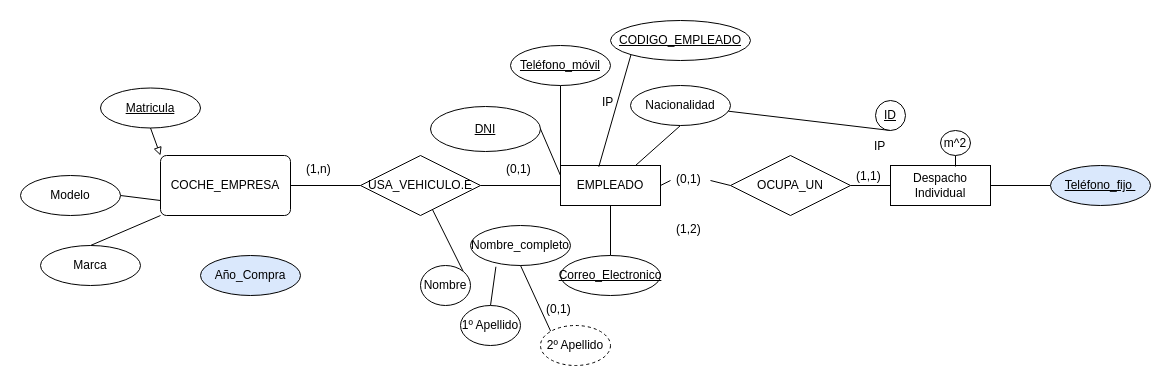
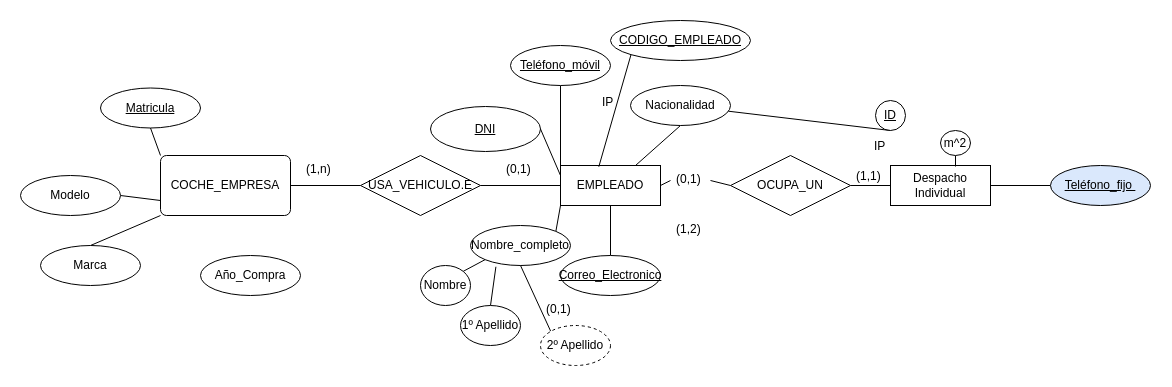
edge "Matricula" -> "COCHE_EMPRESA": arrowhead block -> none
edge "EMPLEADO" -- "Nombre_completo": added
edge "USA_VEHICULO.E" -- "Nombre": now "Nombre_completo" -- "Nombre"
node "Año_Compra": fillcolor #dae8fc -> #ffffff
